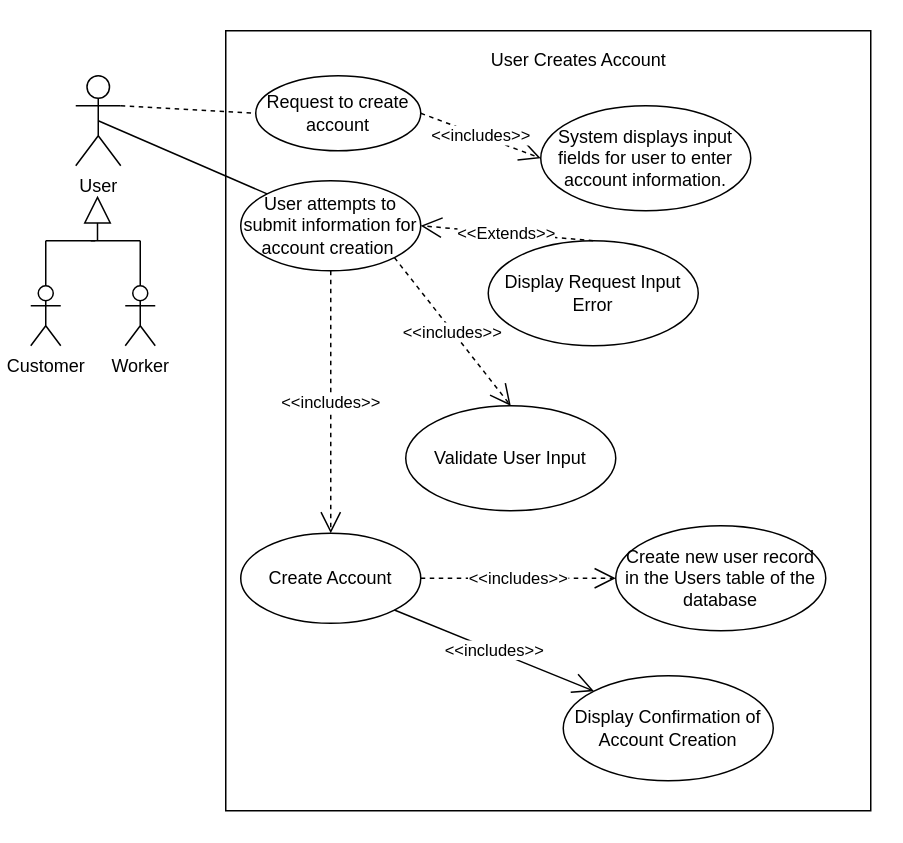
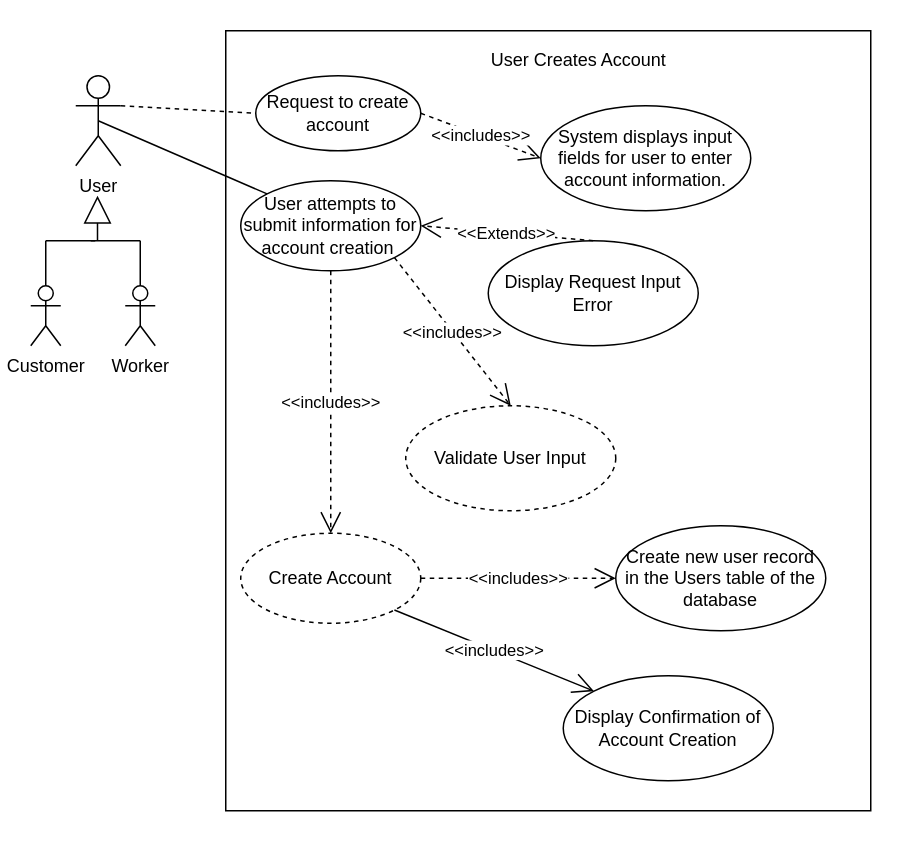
node "Validate User Input": style solid -> dashed
node "Create Account": style solid -> dashed
